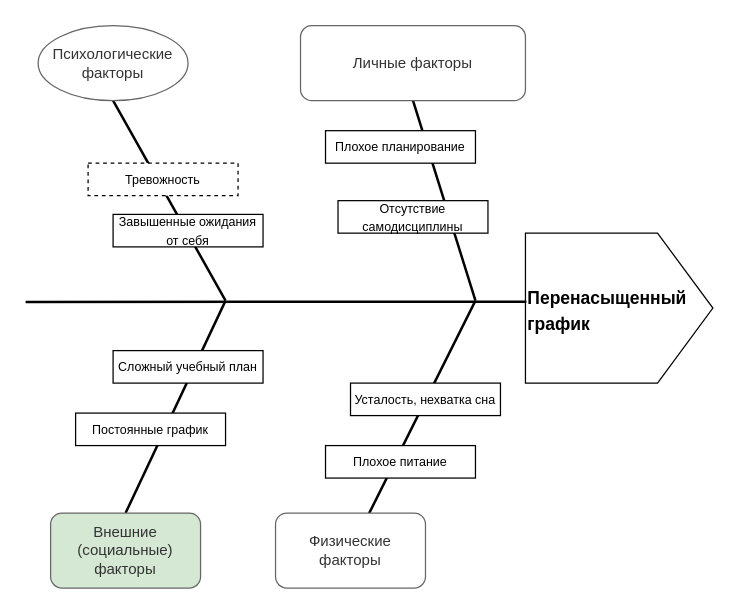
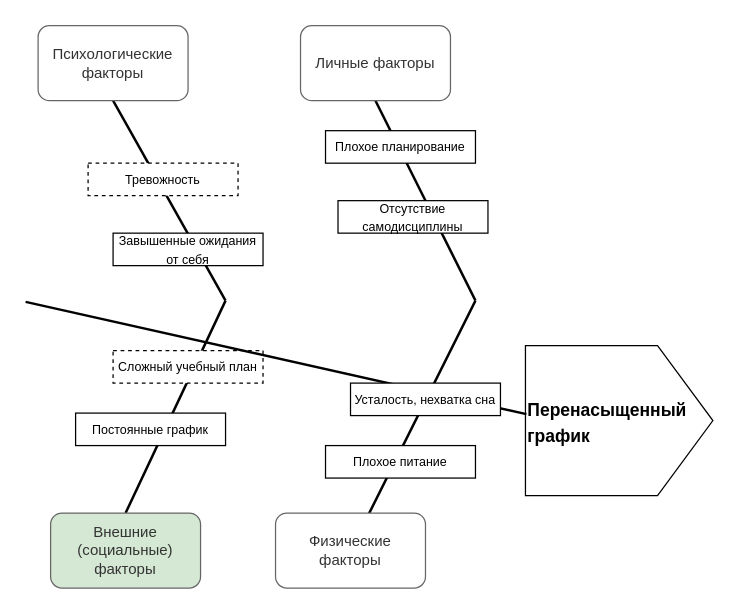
node "Психологические факторы": shape ellipse -> rounded rectangle
node "Личные факторы": size 225x75 -> 150x75
node "Завышенные ожидания от себя": moved (188, 231) -> (188, 249)
node "Перенасыщенный график": moved (619, 308) -> (619, 421)
node "Сложный учебный план": style solid -> dashed
